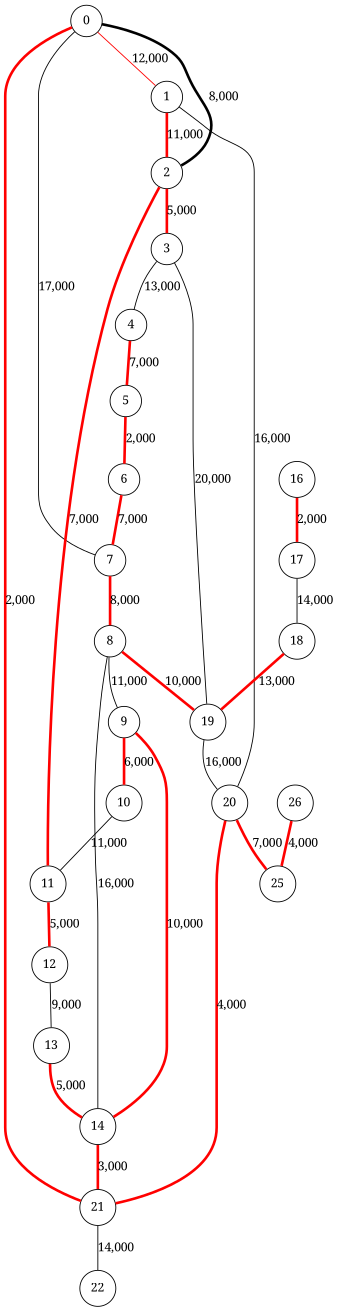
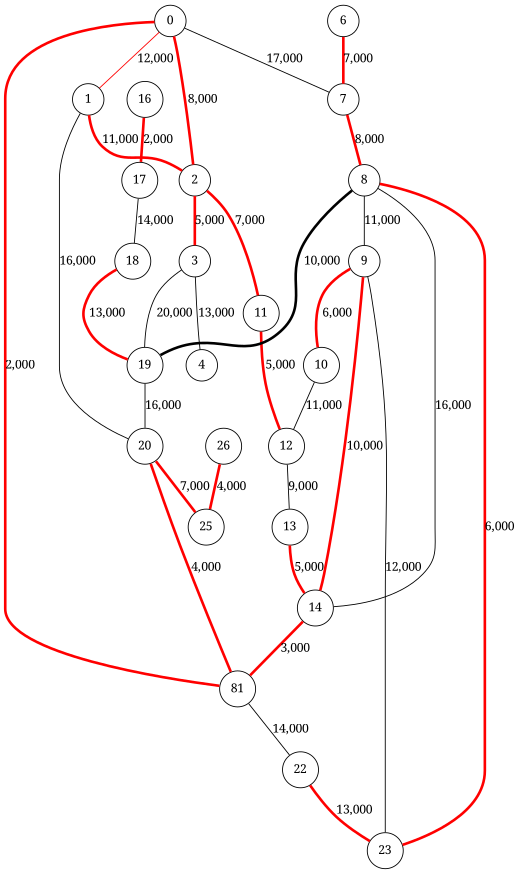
edge "0" -- "2": color black -> red
node "5": removed
edge "8" -- "19": color red -> black
edge "10" -- "11": now "10" -- "12"
node "23": added
node "21": label "21" -> "81"
